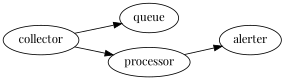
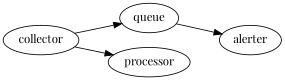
edge "processor" -> "alerter": now "queue" -> "alerter"
